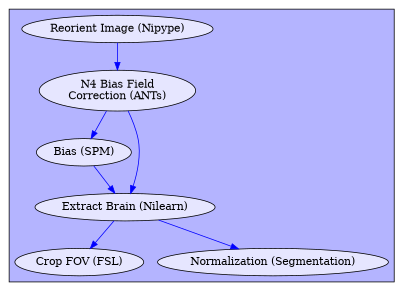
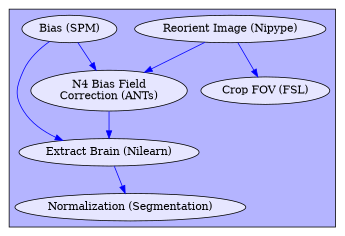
edge "N4 Bias Field Correction (ANTs)" -> "Bias (SPM)": reversed
edge "Extract Brain (Nilearn)" -> "Crop FOV (FSL)": now "Reorient Image (Nipype)" -> "Crop FOV (FSL)"
